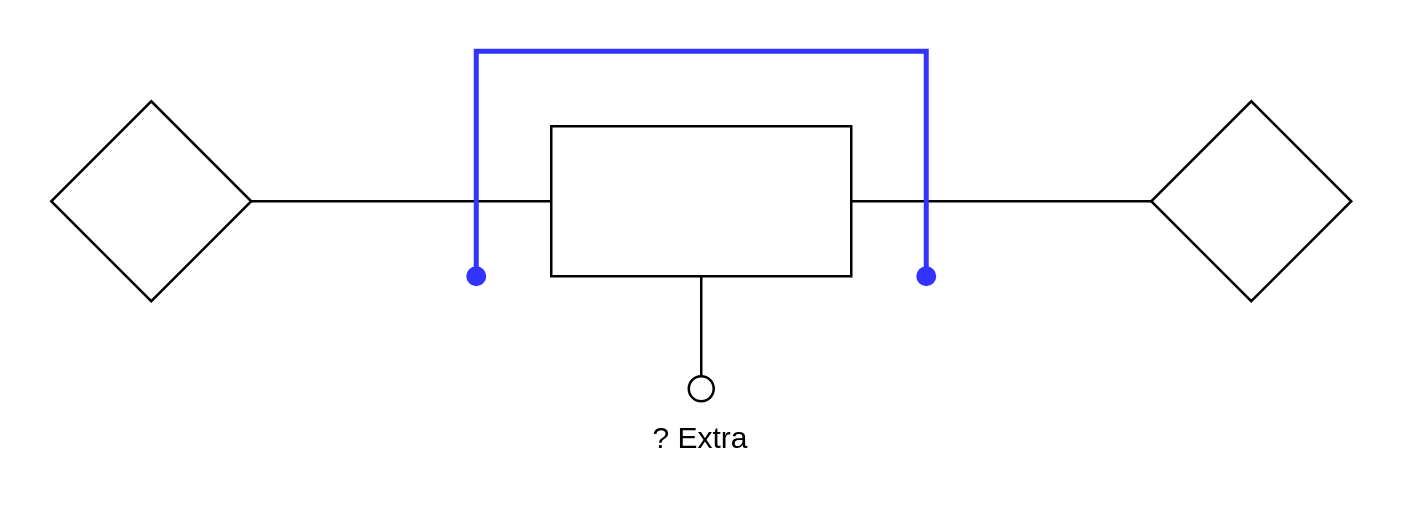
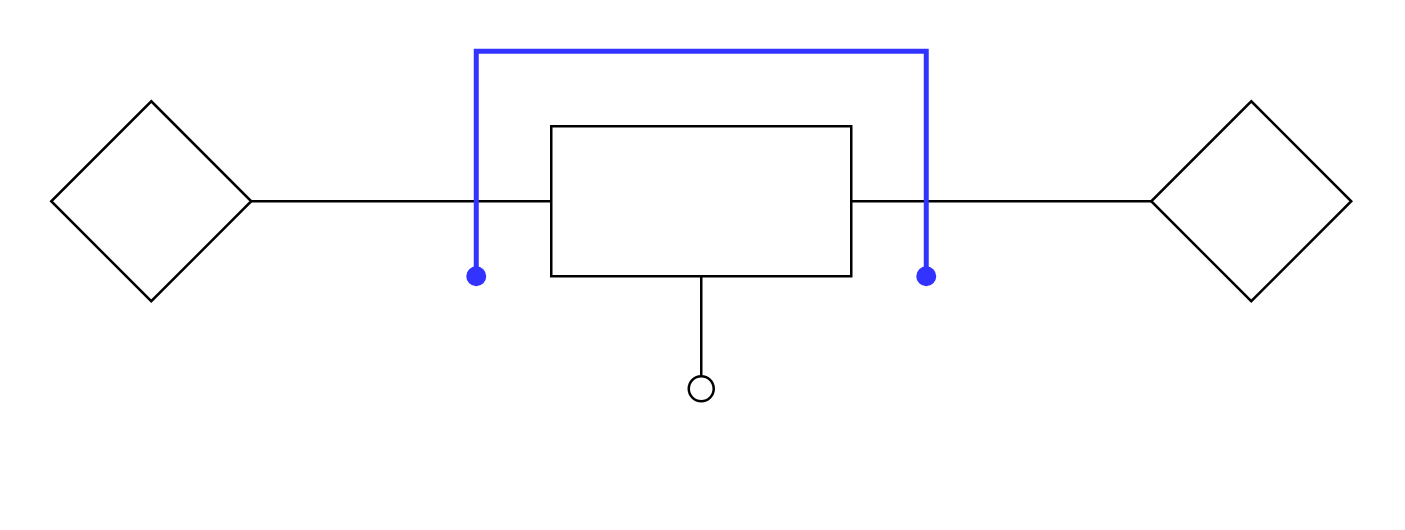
node "? Extra": removed
